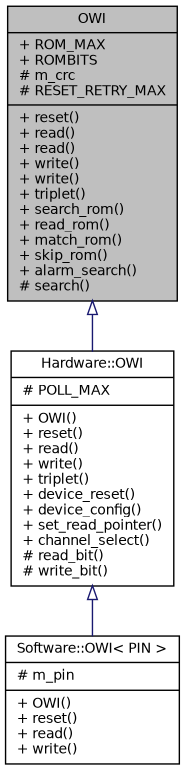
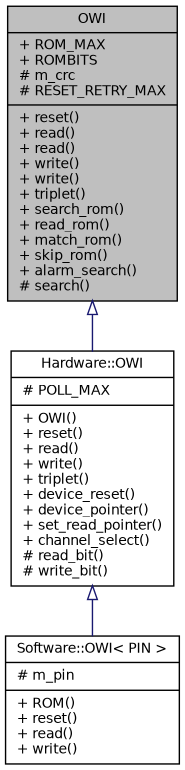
node "Hardware::OWI": text "+ device_config()" -> "+ device_pointer()"
node "Software::OWI< PIN >": text "+ OWI()" -> "+ ROM()"
